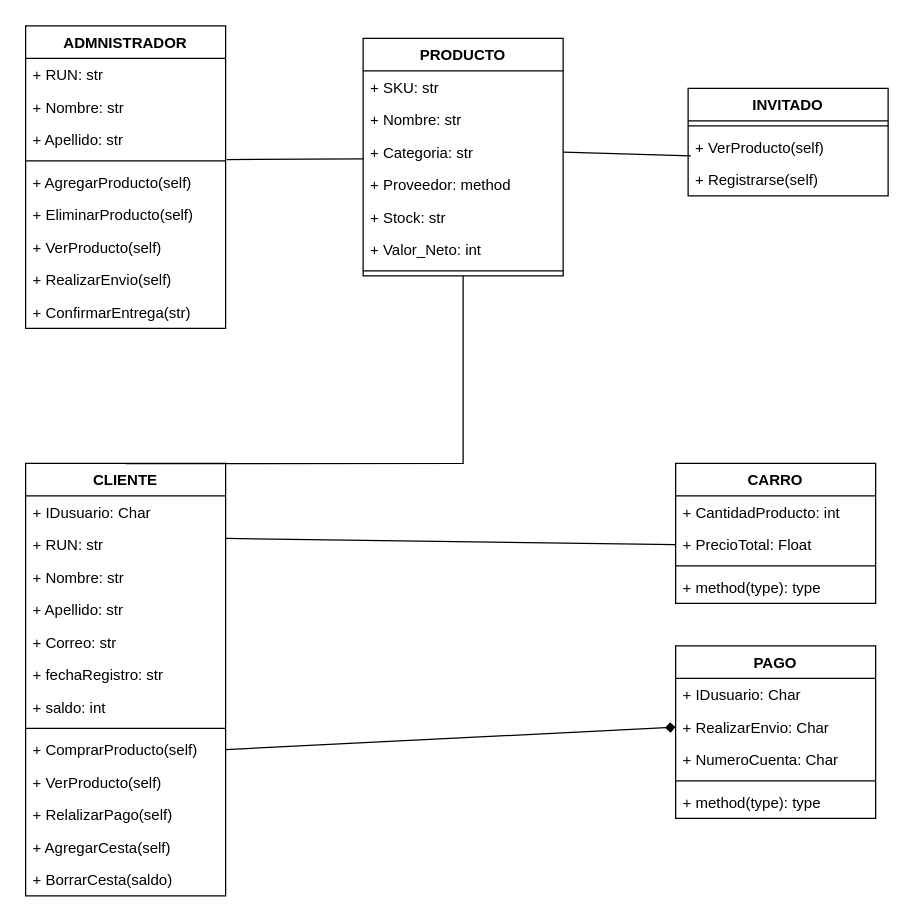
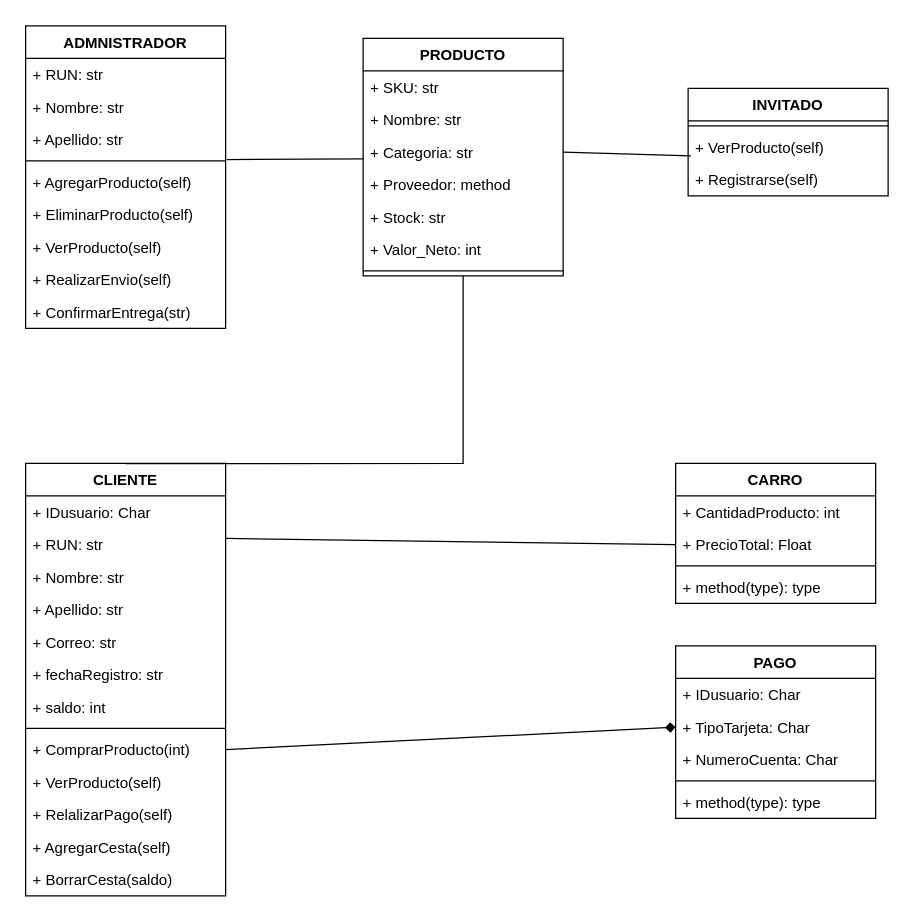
node "+ RealizarEnvio: Char": label "+ RealizarEnvio: Char" -> "+ TipoTarjeta: Char"
node "+ ComprarProducto(self)": label "+ ComprarProducto(self)" -> "+ ComprarProducto(int)"
